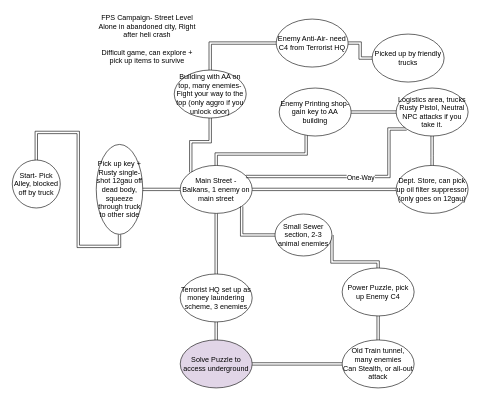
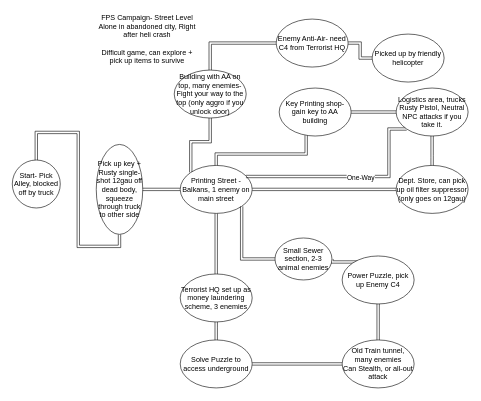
node "Picked up by friendly trucks": label "Picked up by friendly trucks" -> "Picked up by friendly helicopter"
node "Enemy Printing shop- gain key to AA building": label "Enemy Printing shop- gain key to AA building" -> "Key Printing shop- gain key to AA building"
node "Main Street - Balkans, 1 enemy on main street": label "Main Street - Balkans, 1 enemy on main street" -> "Printing Street - Balkans, 1 enemy on main street"
node "Small Sewer section, 2-3 animal enemies": moved (304, 235) -> (304, 259)
node "Power Puzzle, pick up Enemy C4": moved (378, 292) -> (378, 280)
node "Solve Puzzle to access underground": fillcolor #e1d5e7 -> #ffffff
